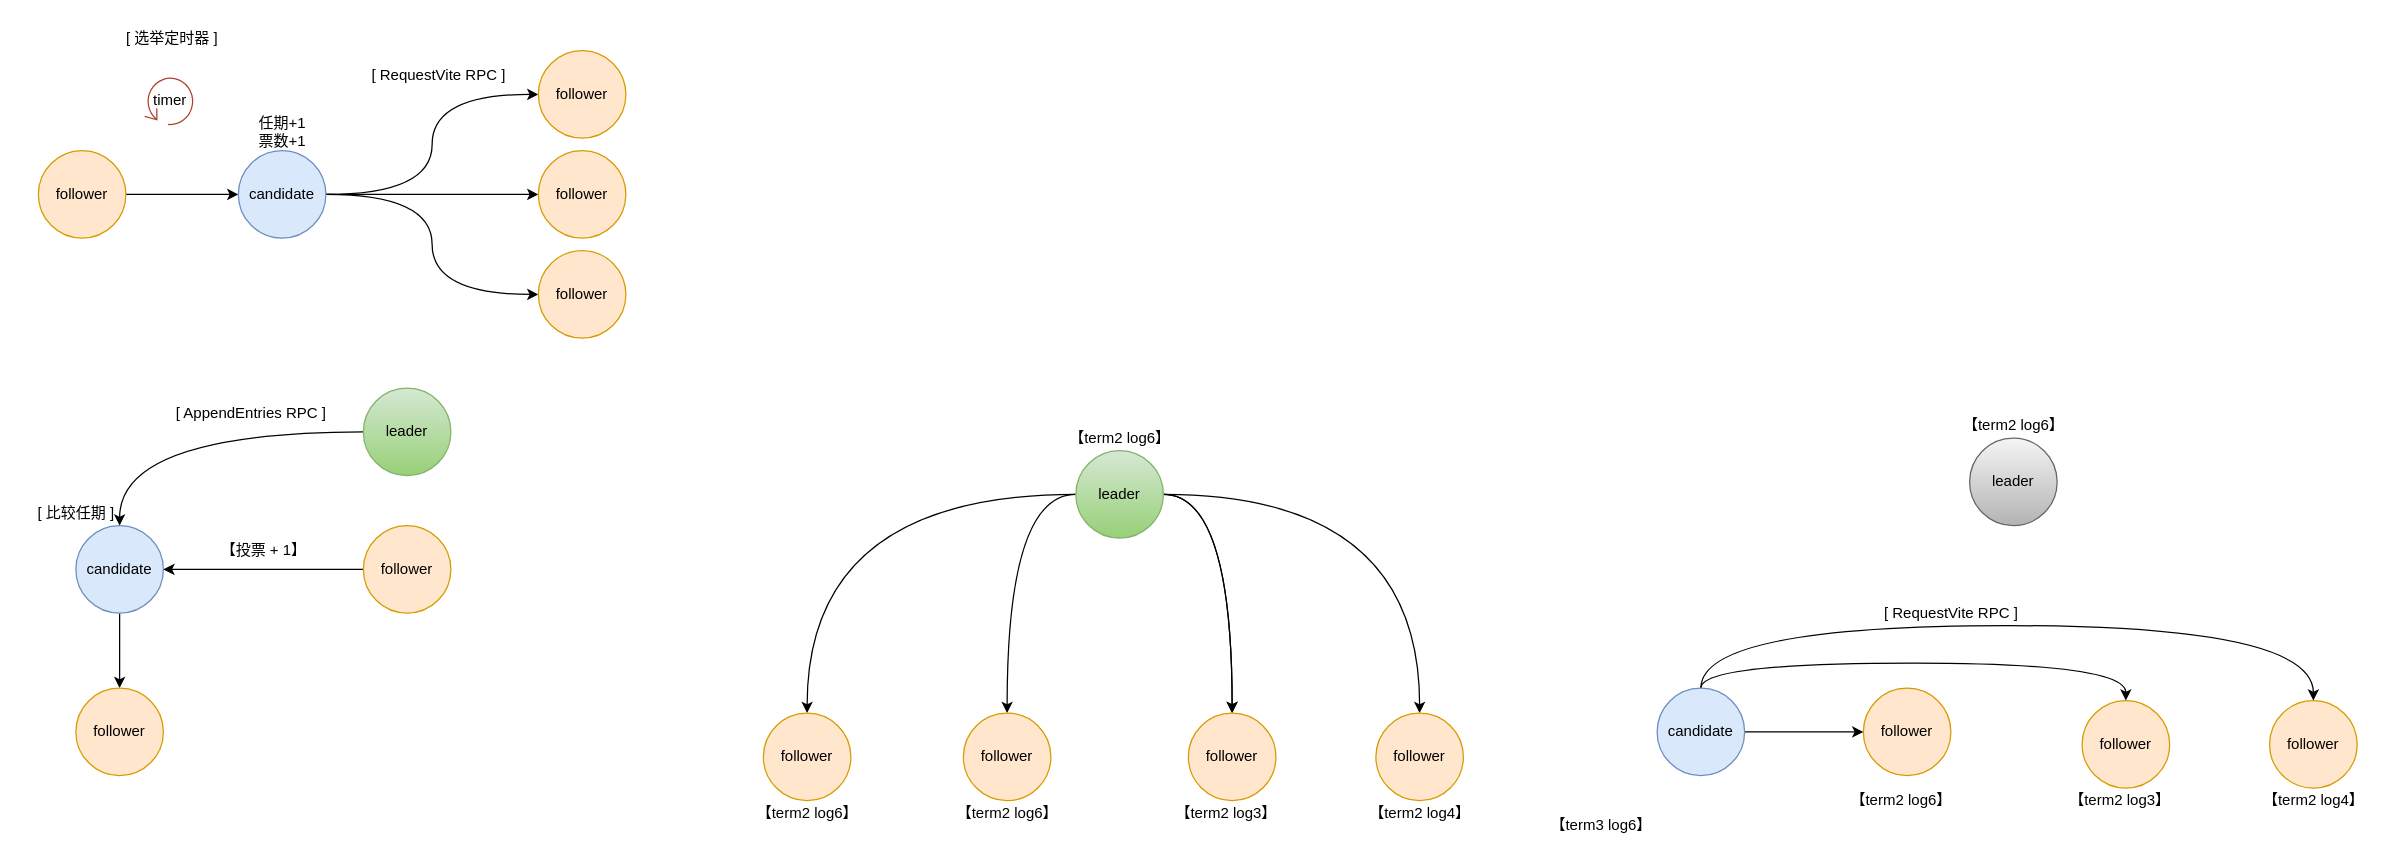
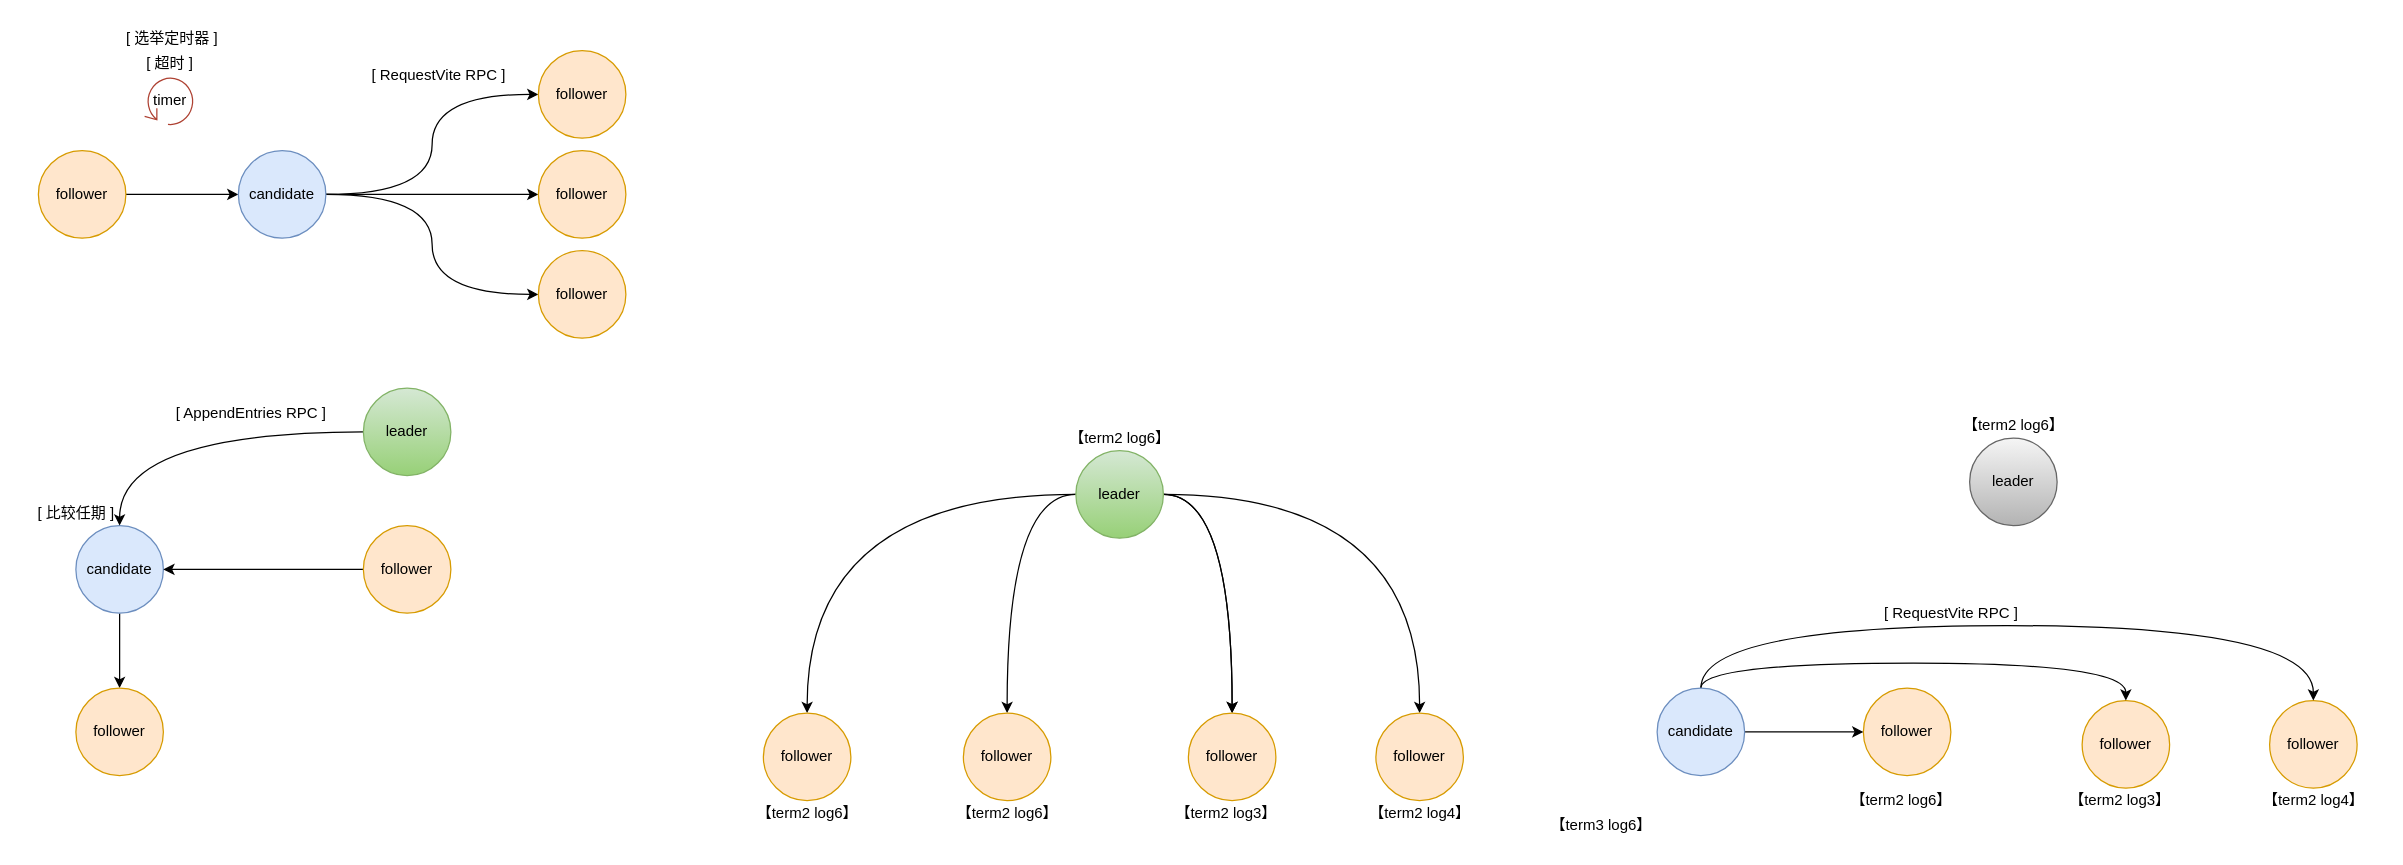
node "[ 超时 ]": added
node "任期+1 票数+1": removed
node "【投票 + 1】": removed
